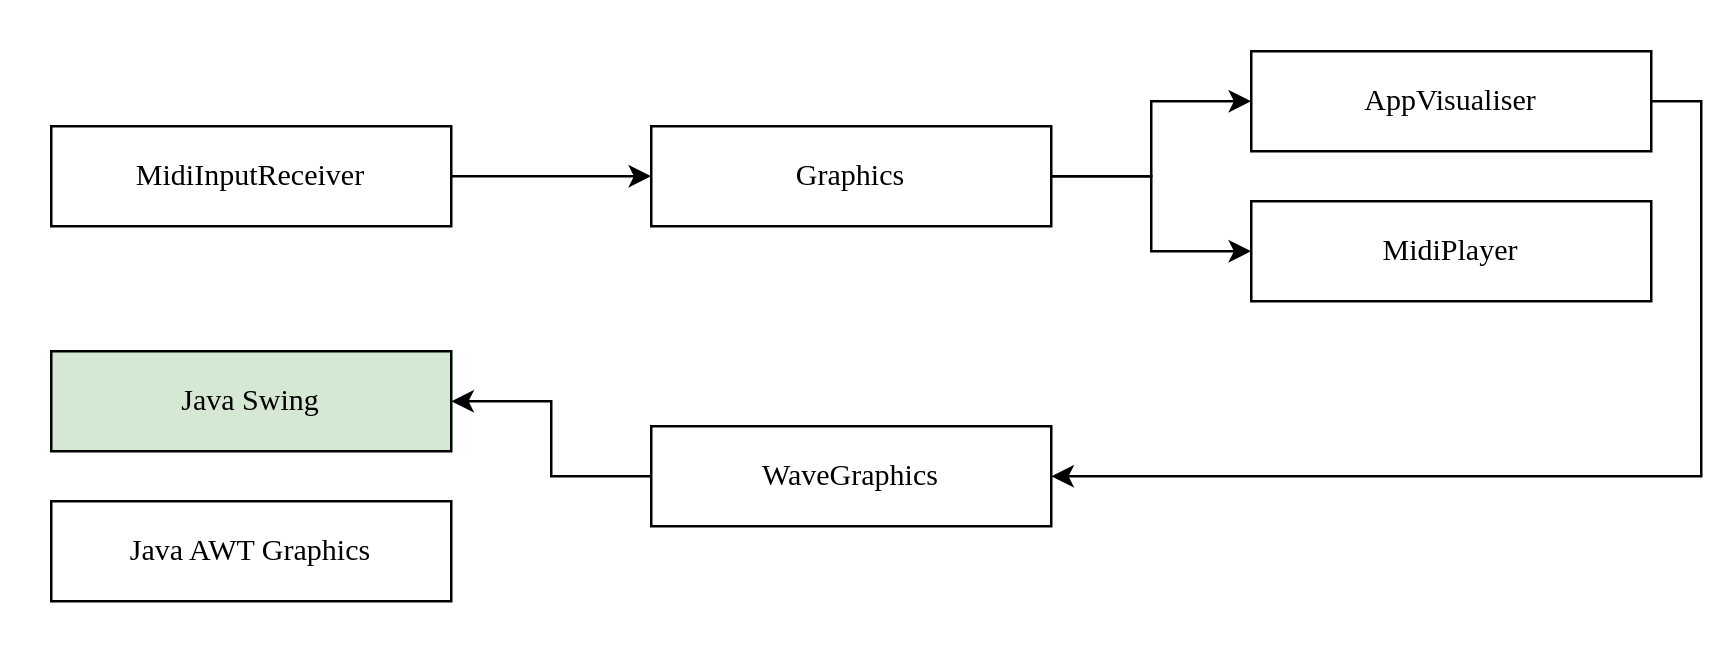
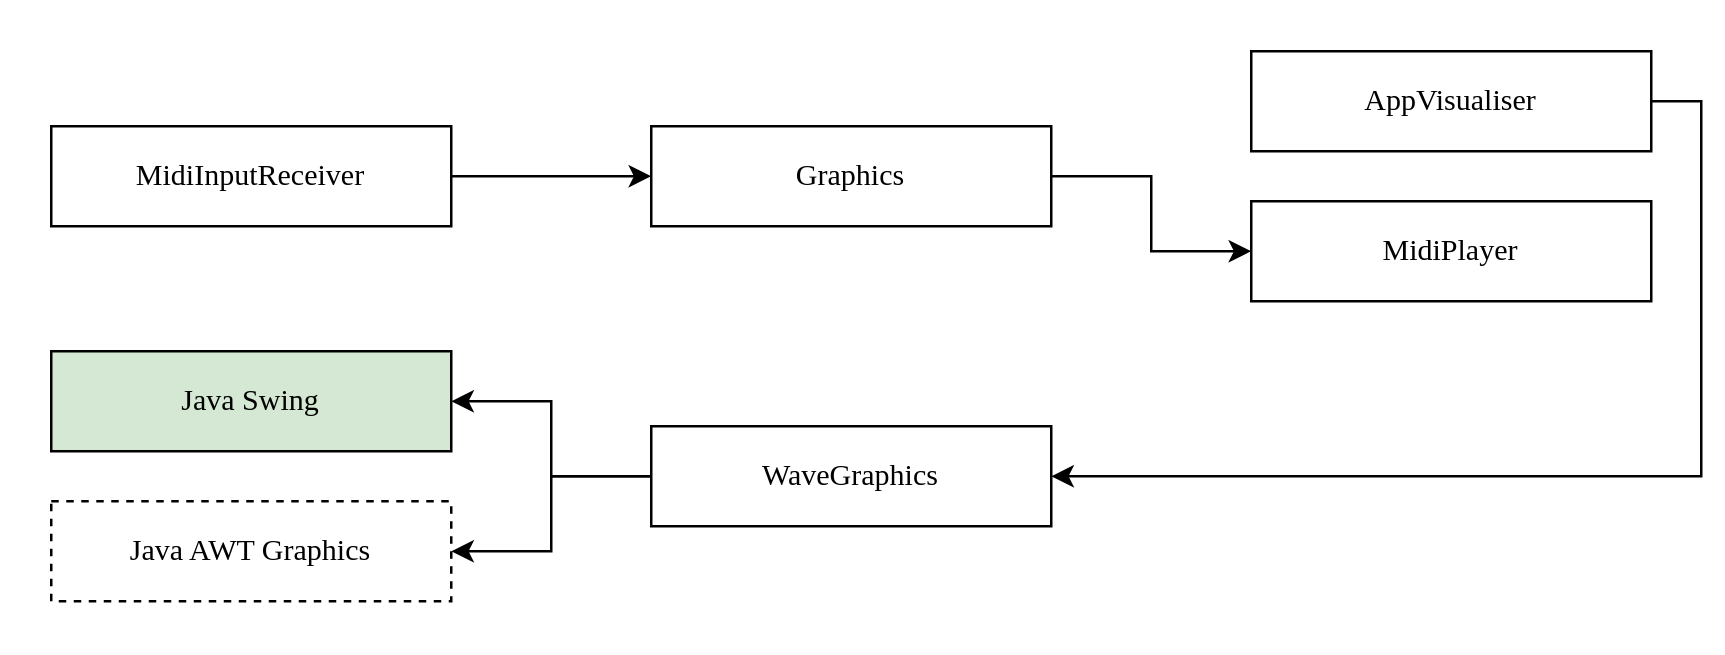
edge "Graphics" -> "AppVisualiser": removed
node "Java AWT Graphics": style solid -> dashed
edge "WaveGraphics" -> "Java AWT Graphics": added
